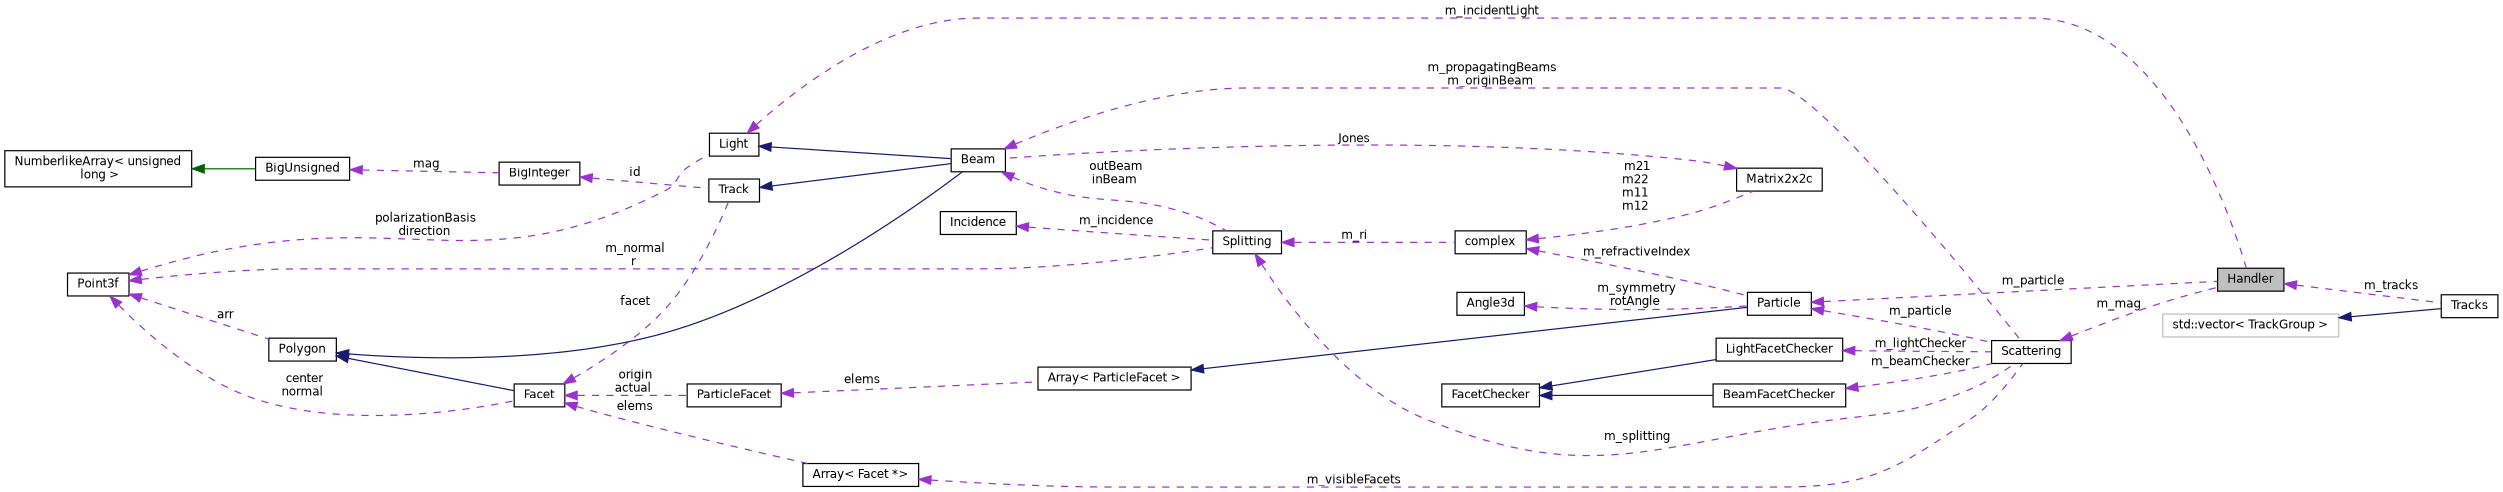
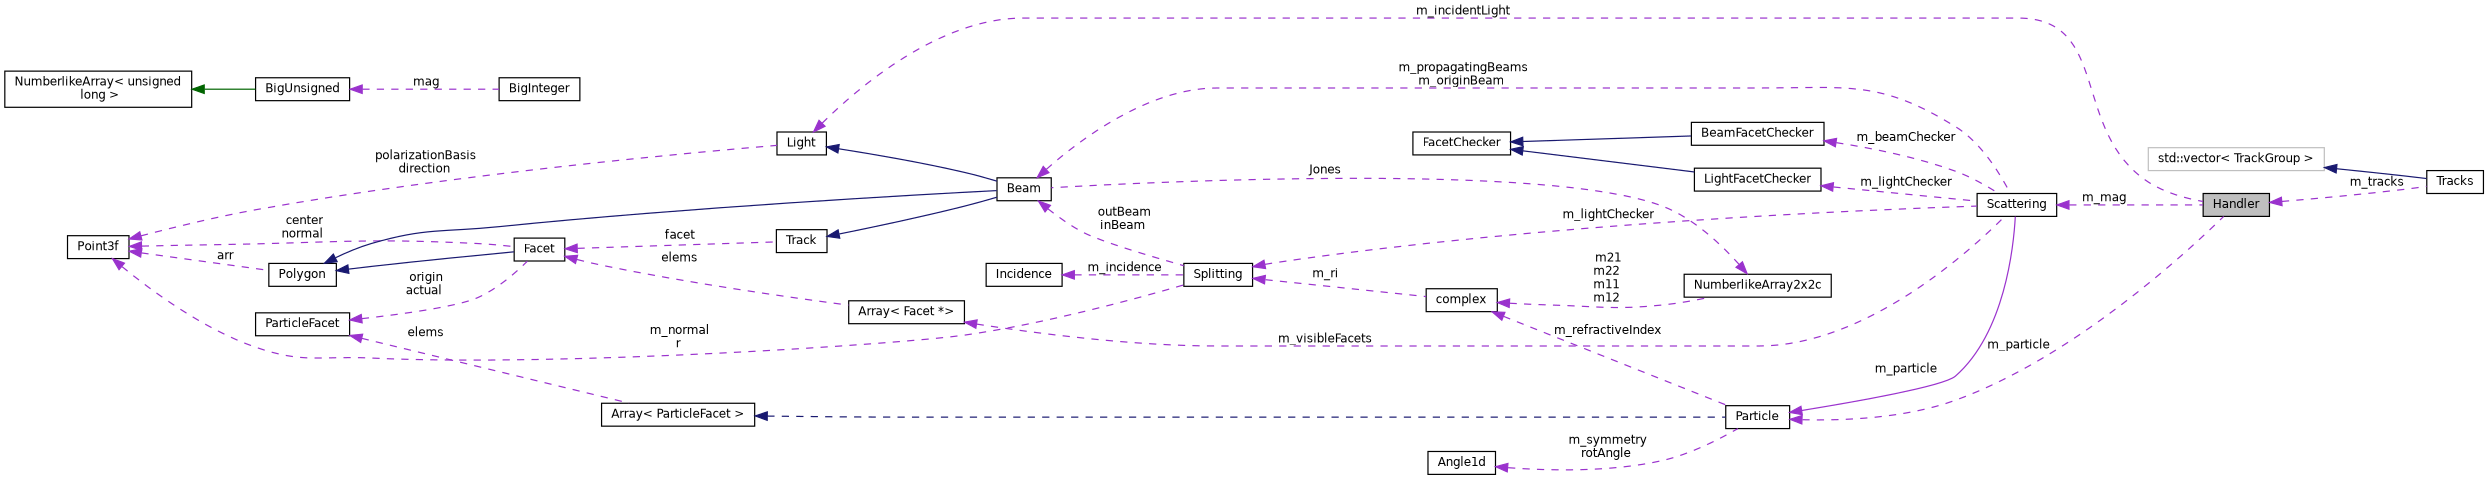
node "Matrix2x2c": label "Matrix2x2c" -> "NumberlikeArray2x2c"
edge "Track" -> "BigInteger": removed, label "id"
node "Angle3d": label "Angle3d" -> "Angle1d"
edge "Scattering" -> "Particle": style dashed -> solid
edge "Particle" -> "Array< ParticleFacet >": style solid -> dashed
edge "ParticleFacet" -> "Facet": reversed
edge "Scattering" -> "Splitting": label " m_splitting" -> " m_lightChecker"
